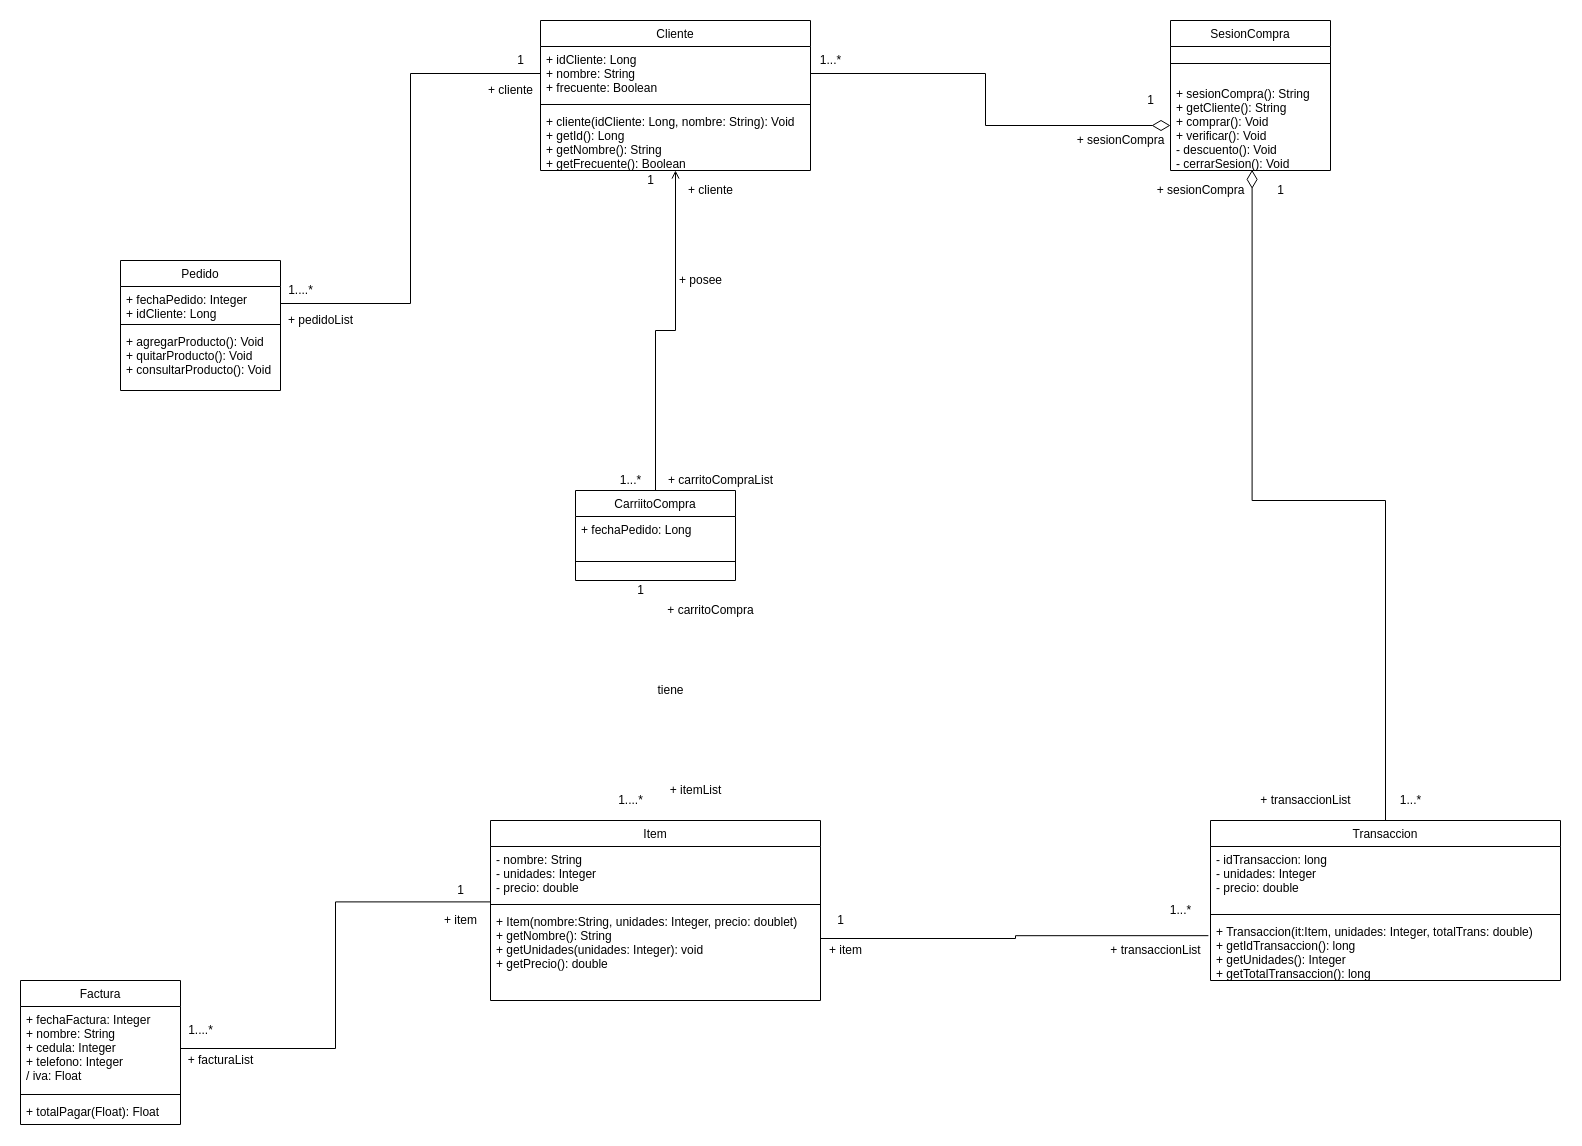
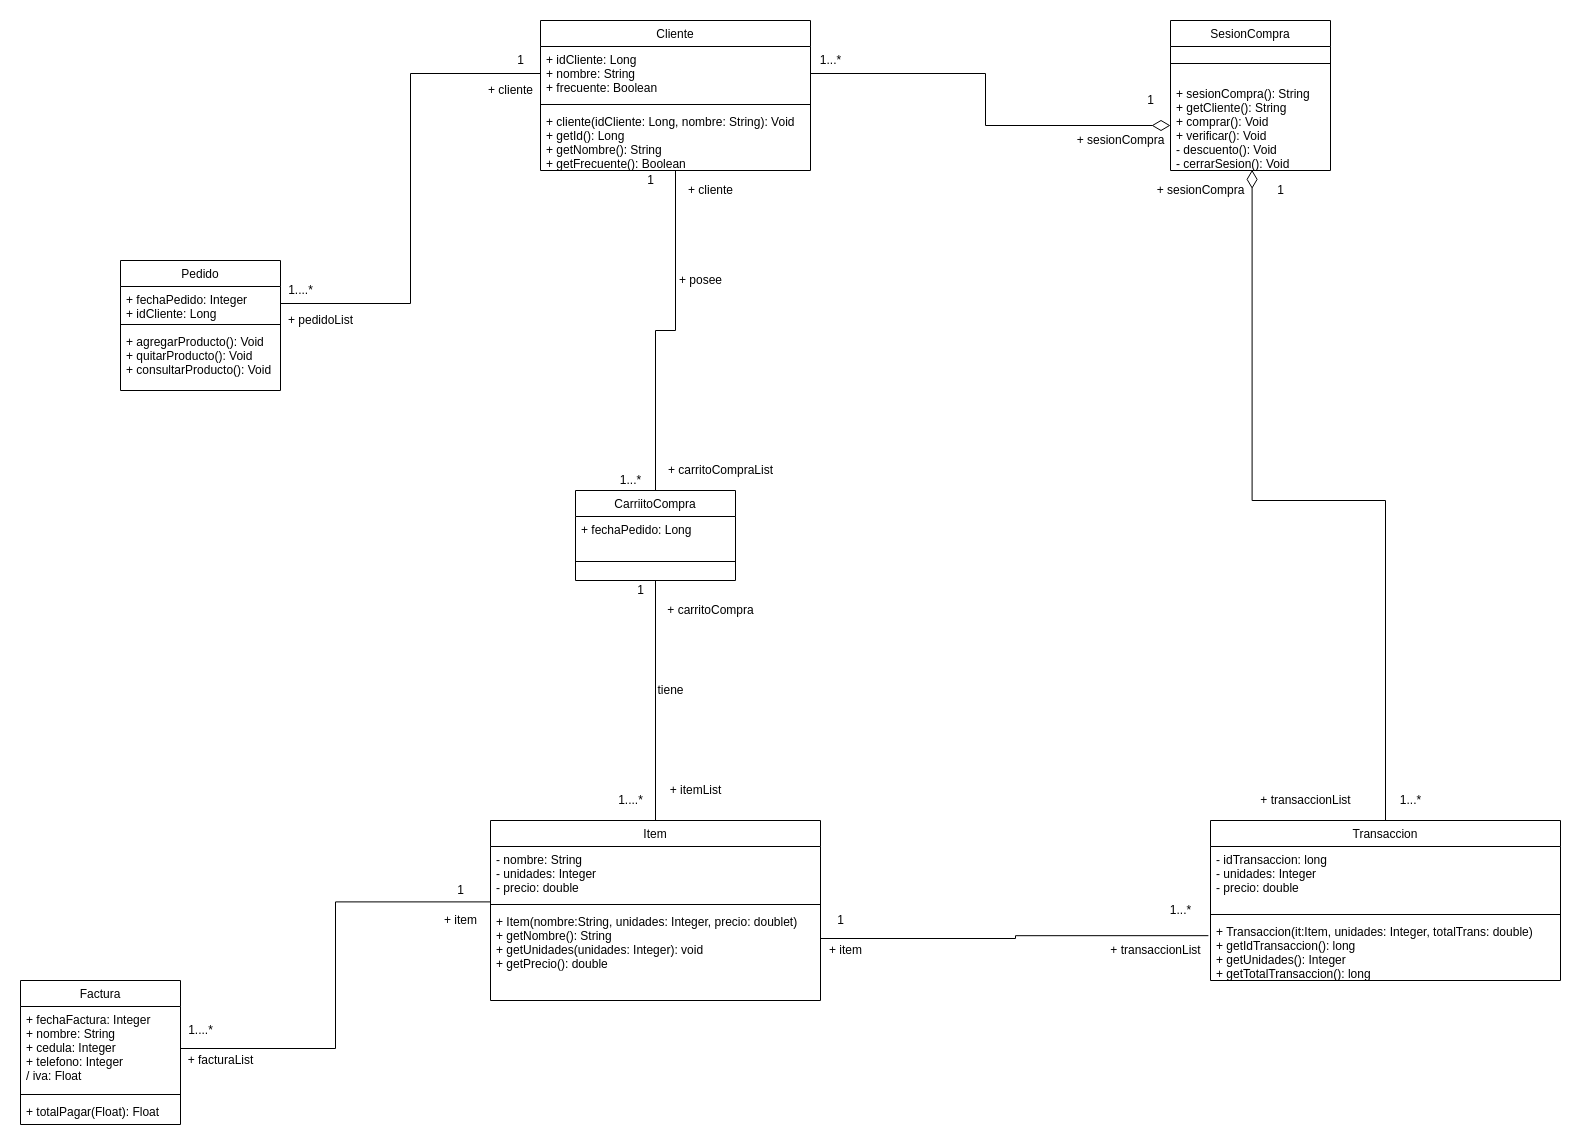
edge "CarriitoCompra" -> "Cliente": arrowhead open -> none
node "+ carritoCompraList": moved (721, 481) -> (721, 471)
edge "CarriitoCompra" -- "Item": added
